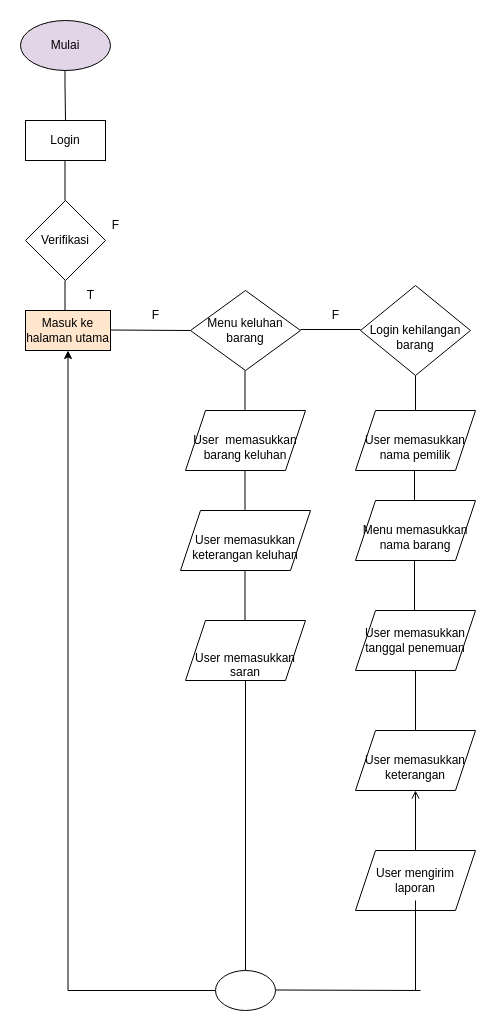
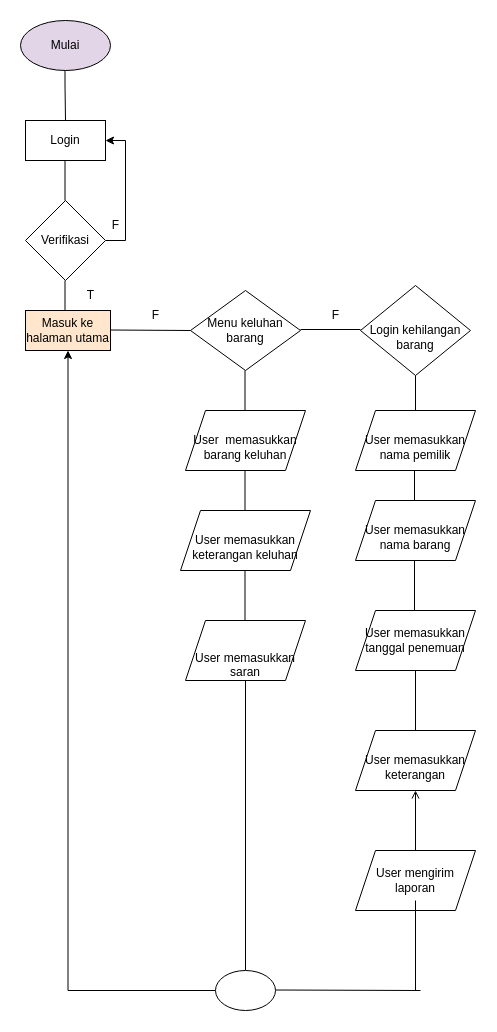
edge "Verifikasi" -> "Login": added
node "Menu memasukkan nama barang": label "Menu memasukkan nama barang" -> "User memasukkan nama barang"
